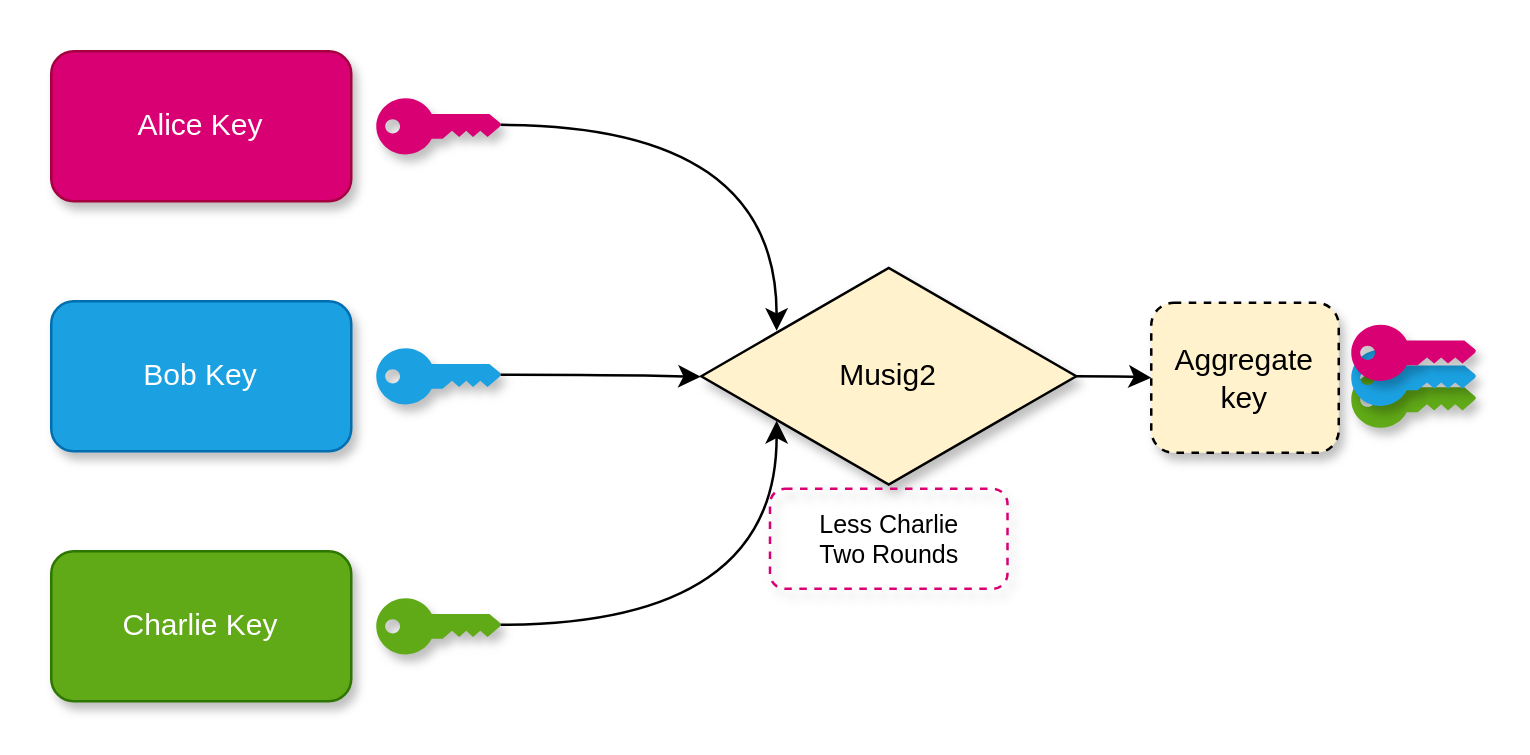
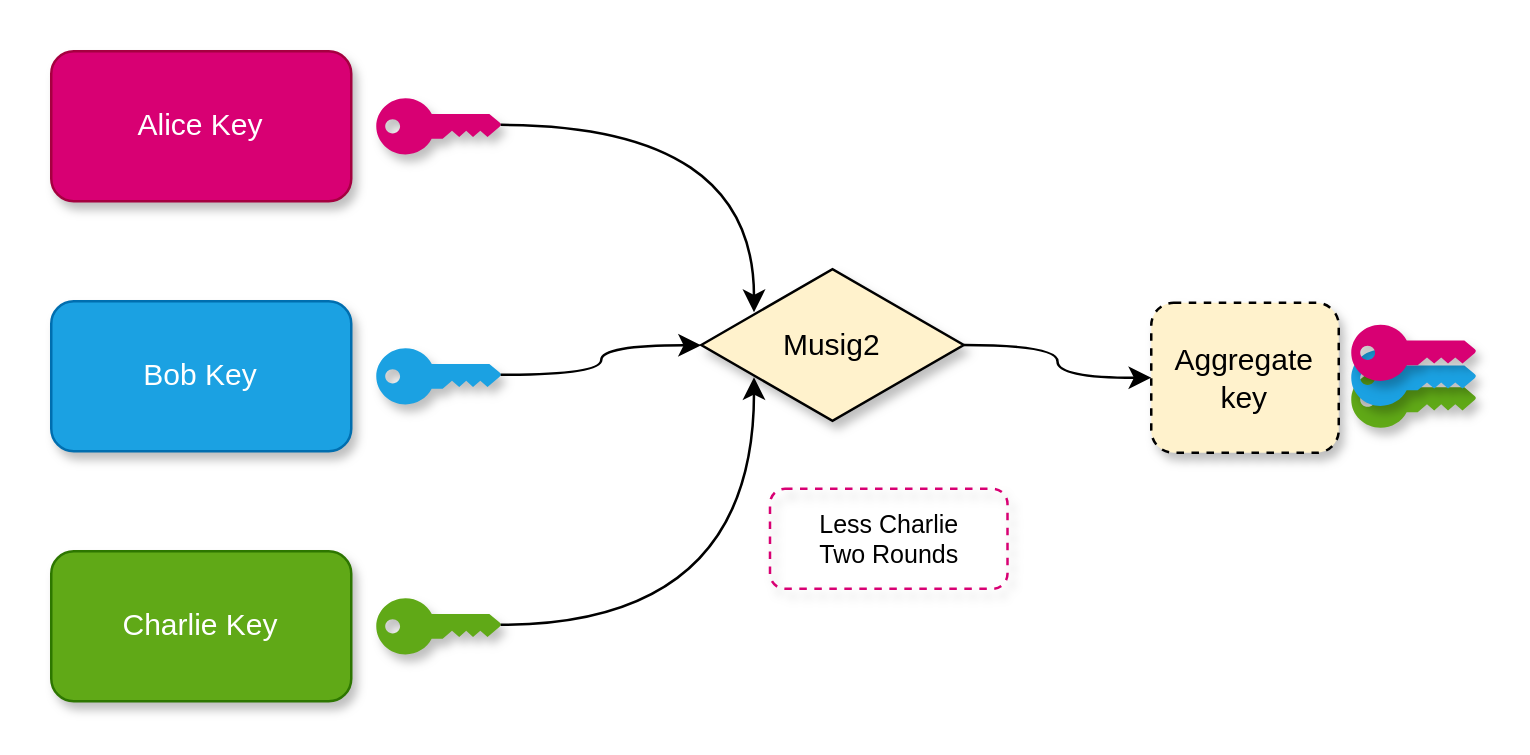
node "Musig2": size 375x225 -> 263x163
